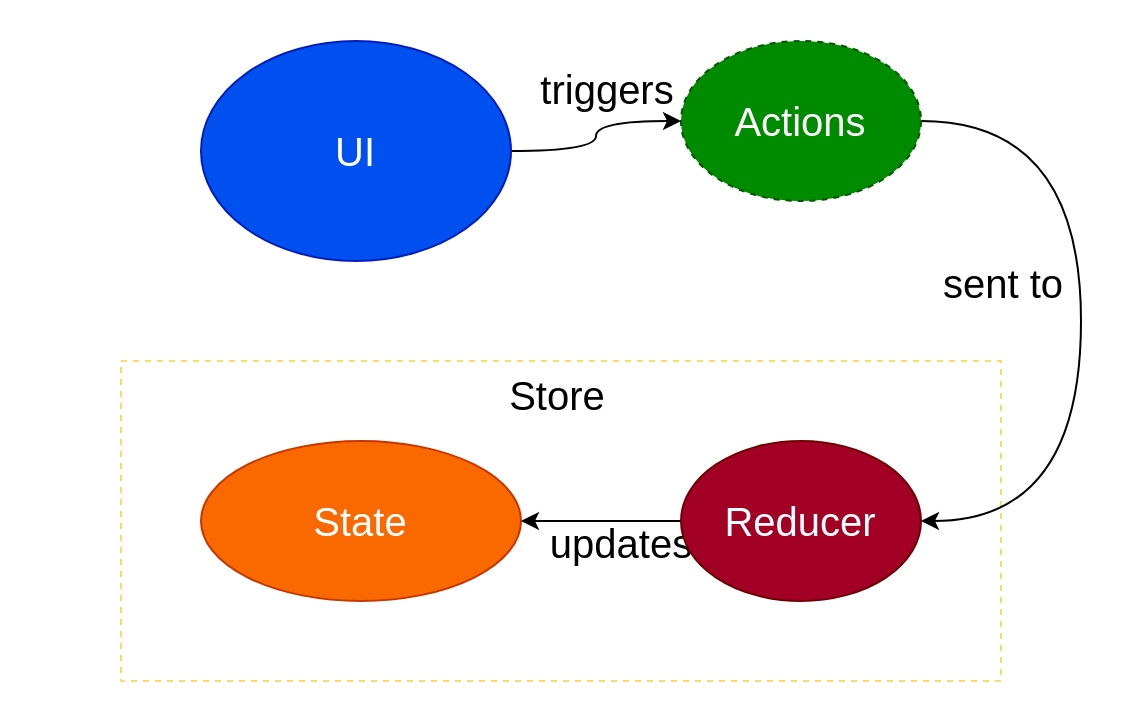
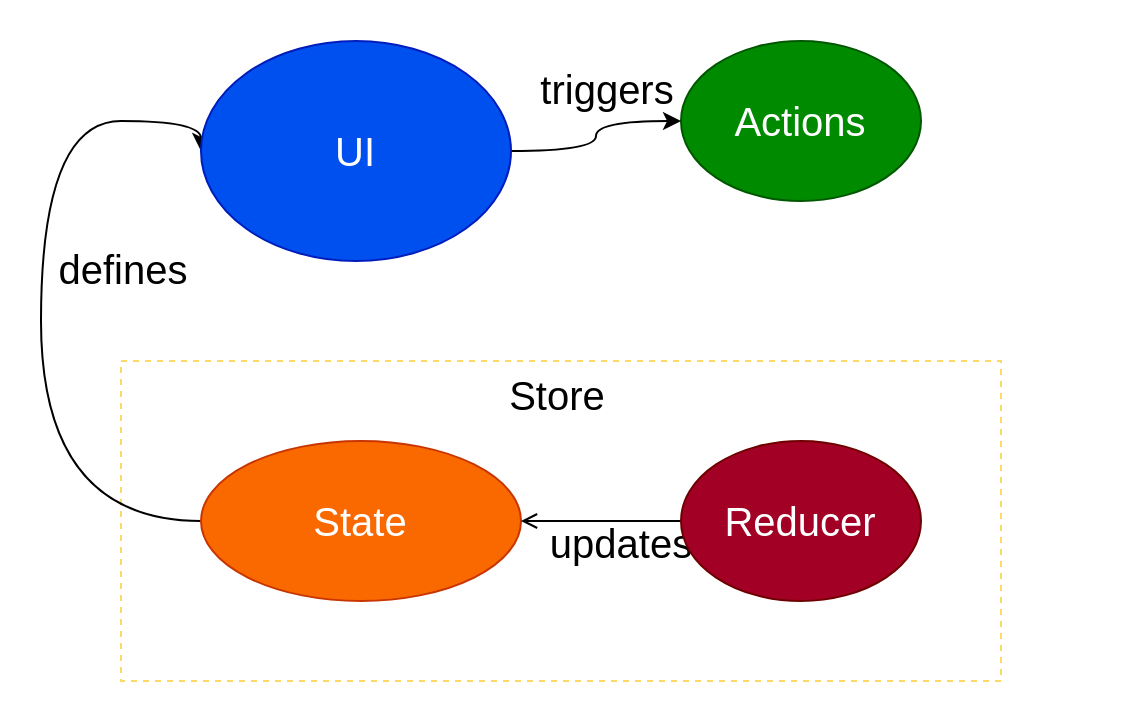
node "Actions": style dashed -> solid
edge "State" -> "UI": added, label "defines"
edge "Actions" -> "Reducer": removed, label "sent to"
edge "Reducer" -> "State": arrowhead classic -> open
